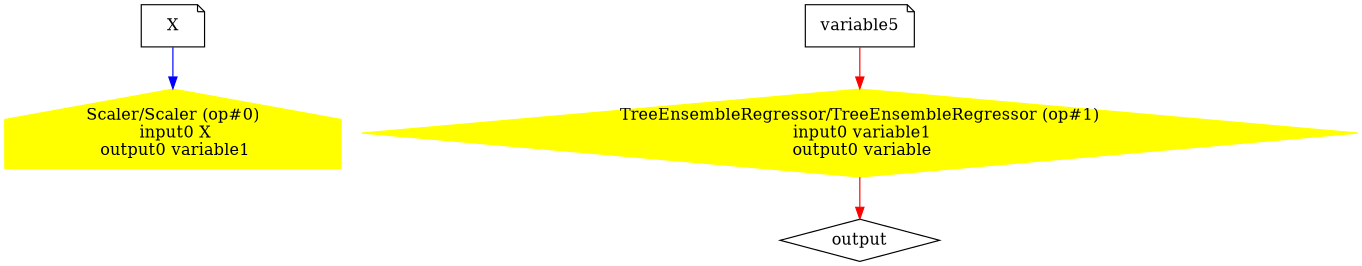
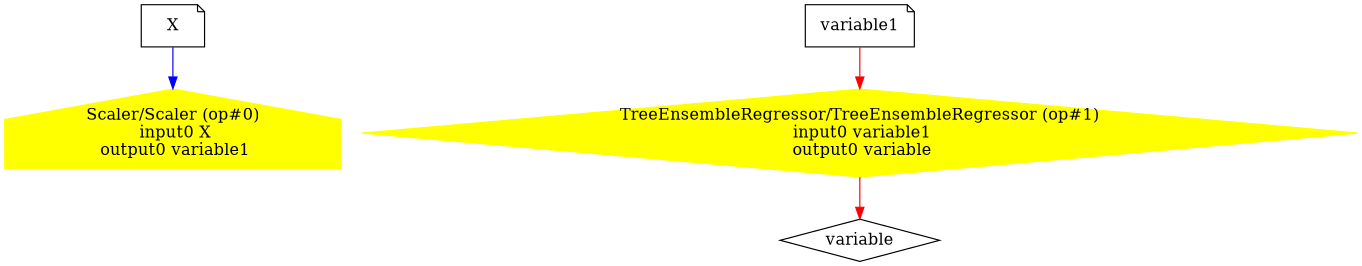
node "variable5": label "variable5" -> "variable1"
node "output": label "output" -> "variable"
